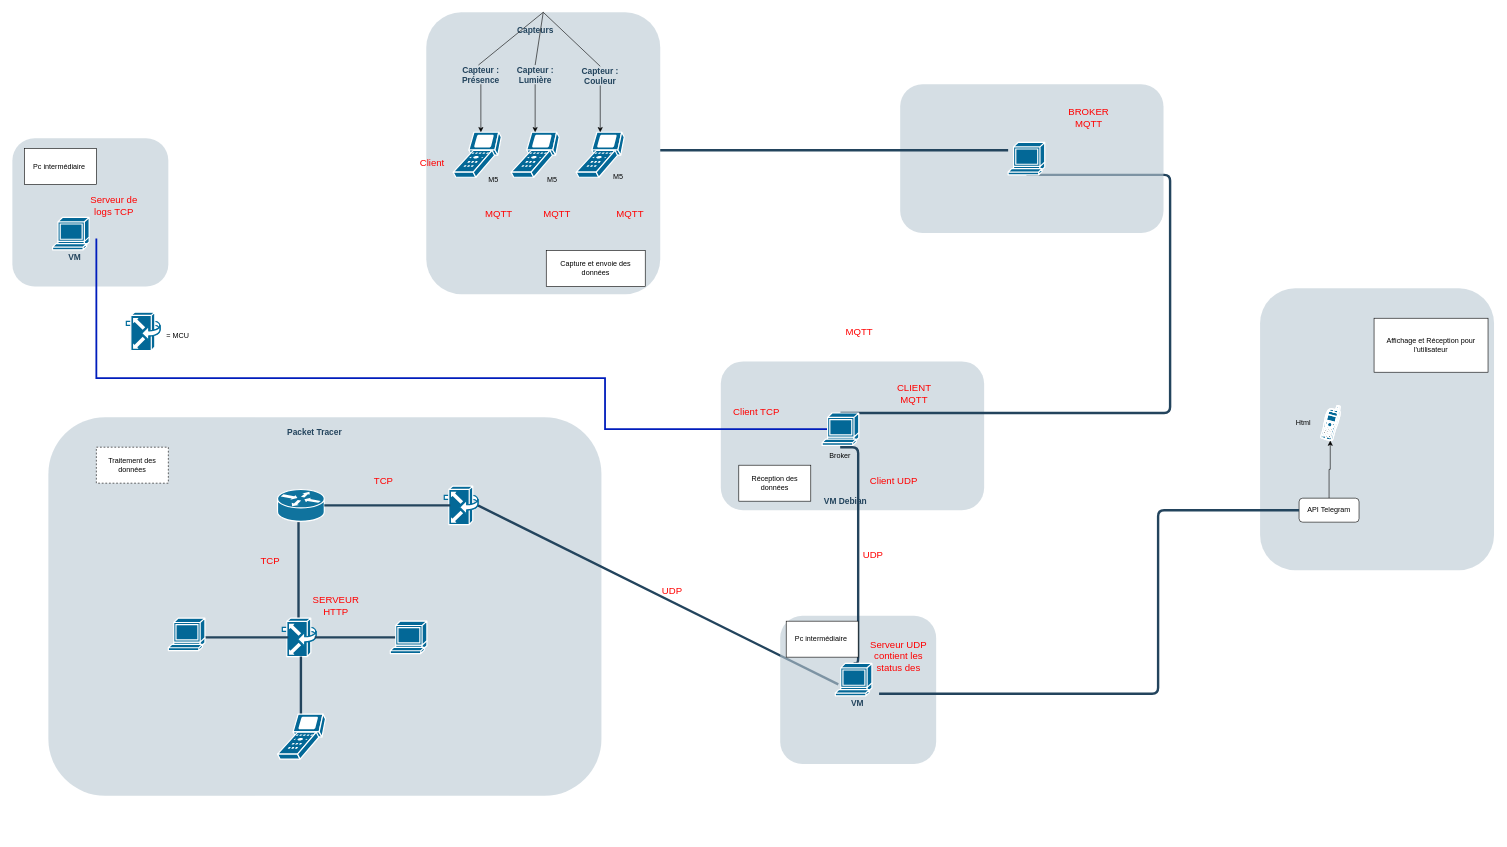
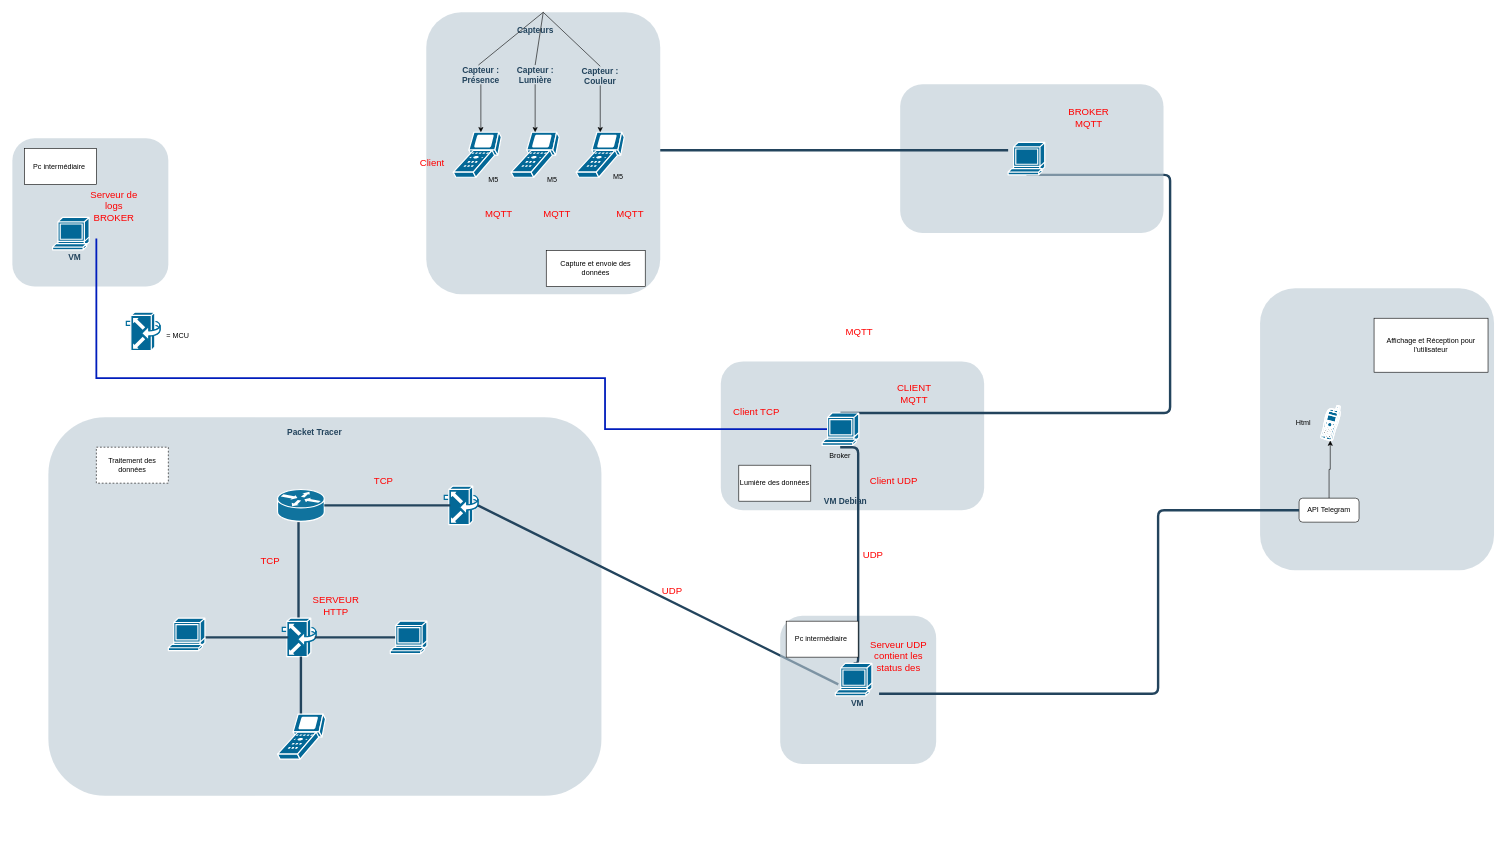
node "Serveur de logs TCP": label "Serveur de logs TCP" -> "Serveur de logs BROKER"
node "Réception des données": label "Réception des données" -> "Lumière des données"
